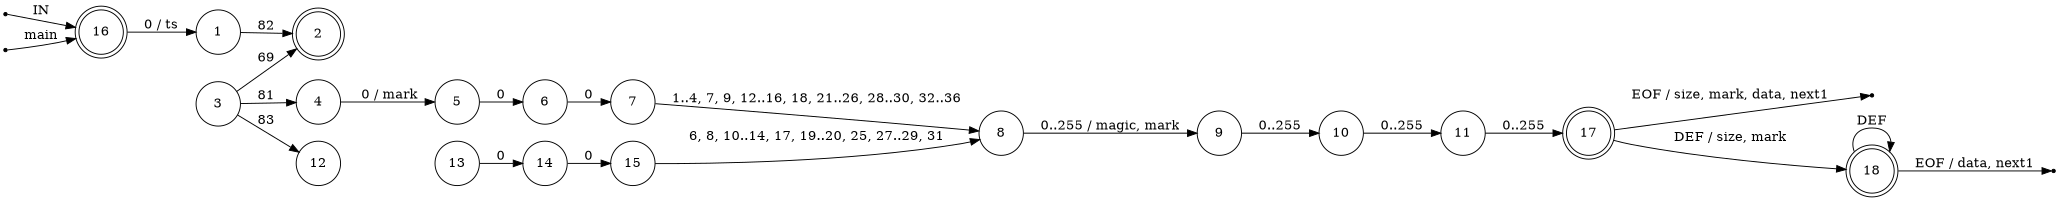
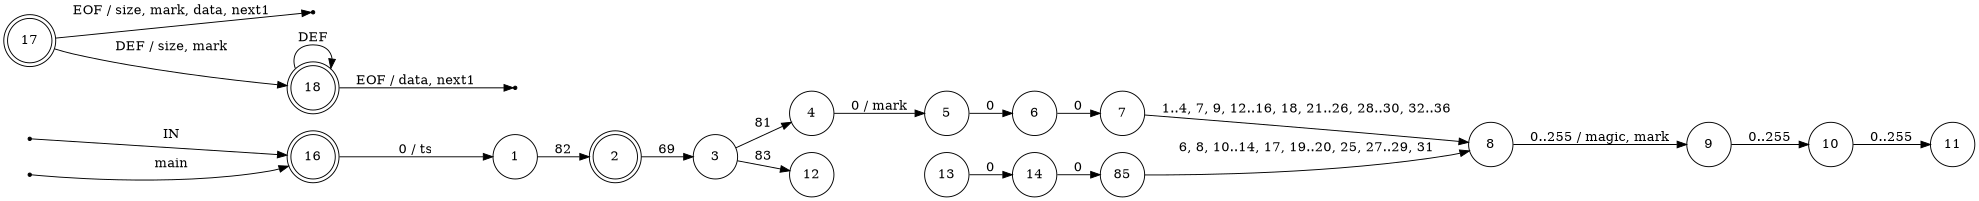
edge "3" -> "2": reversed
edge "11" -> "17": removed, label "0..255"
node "15": label "15" -> "85"
